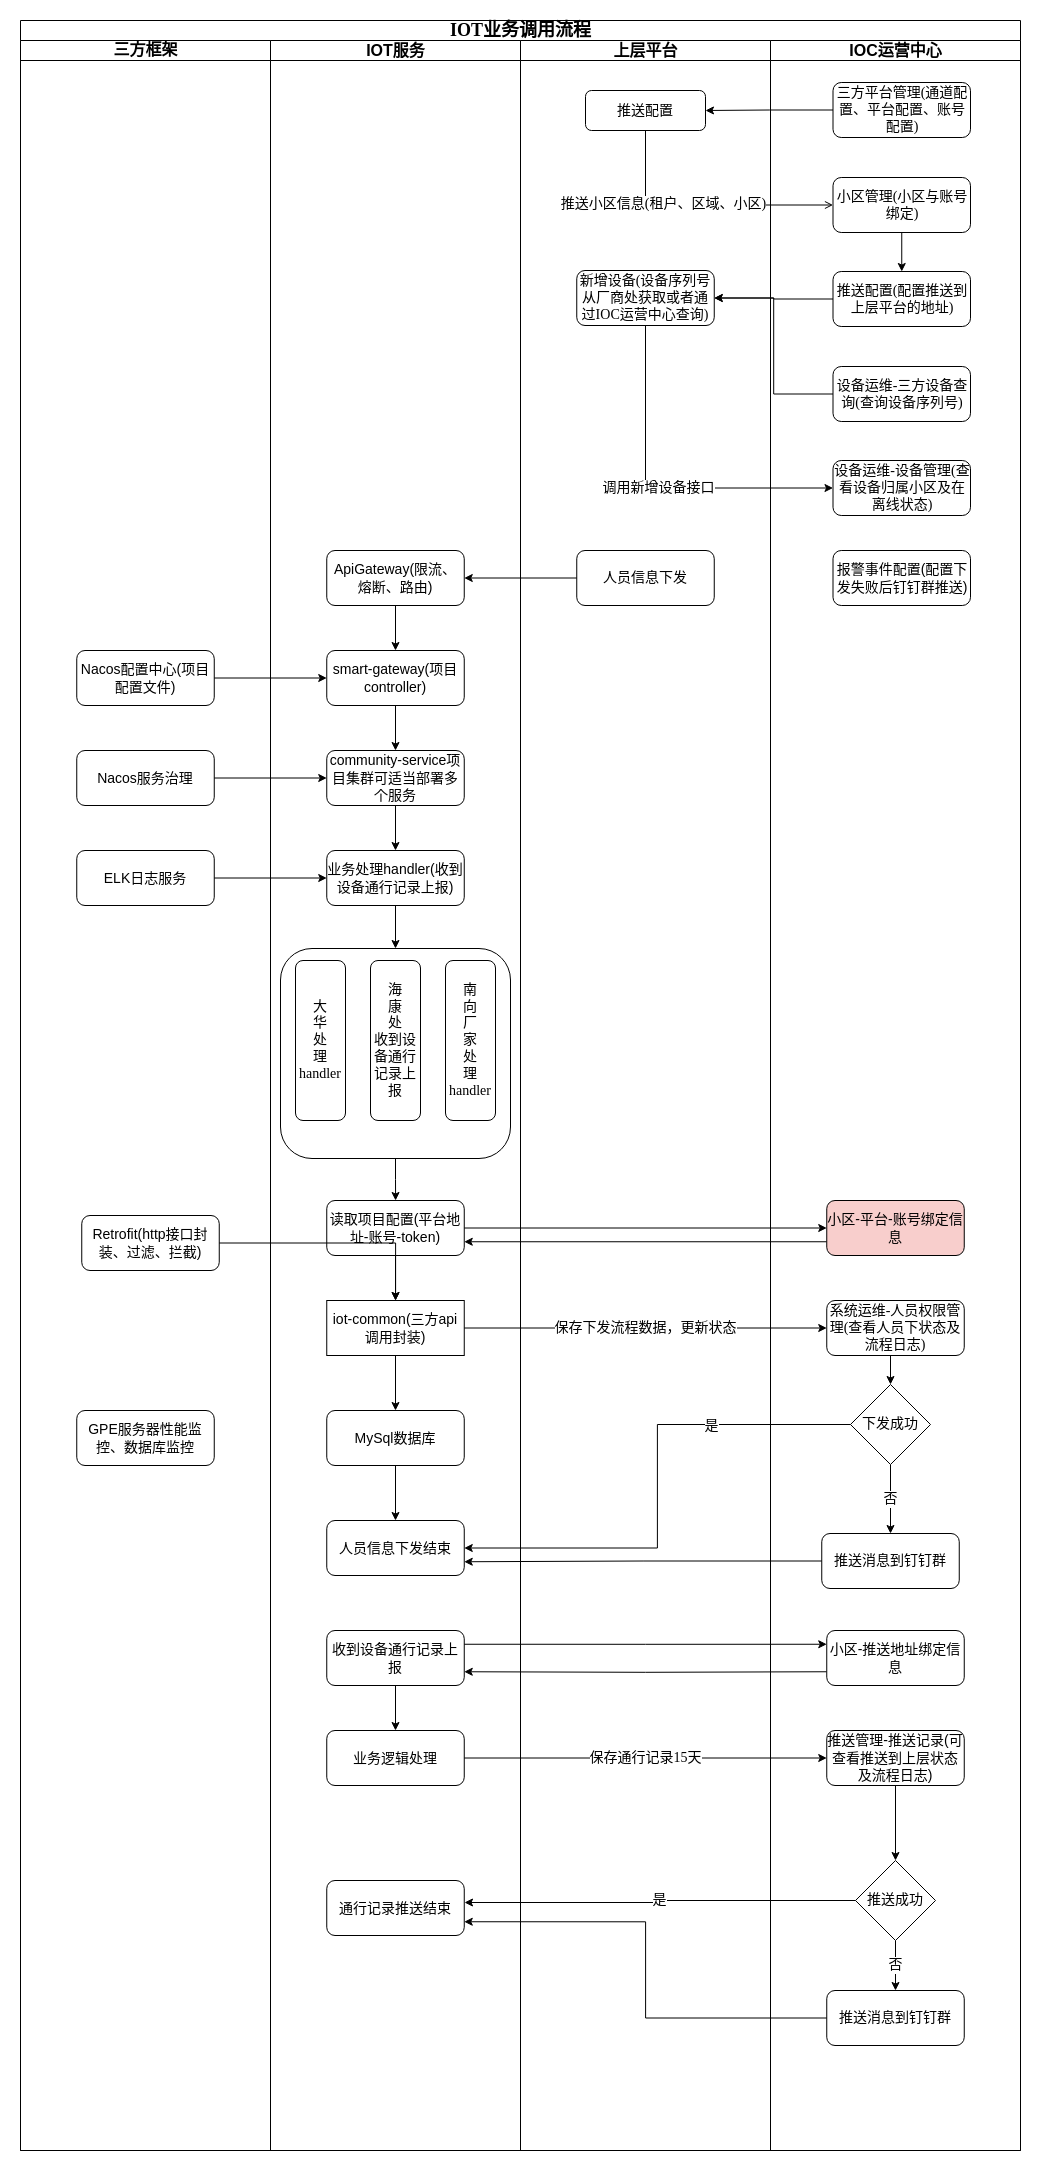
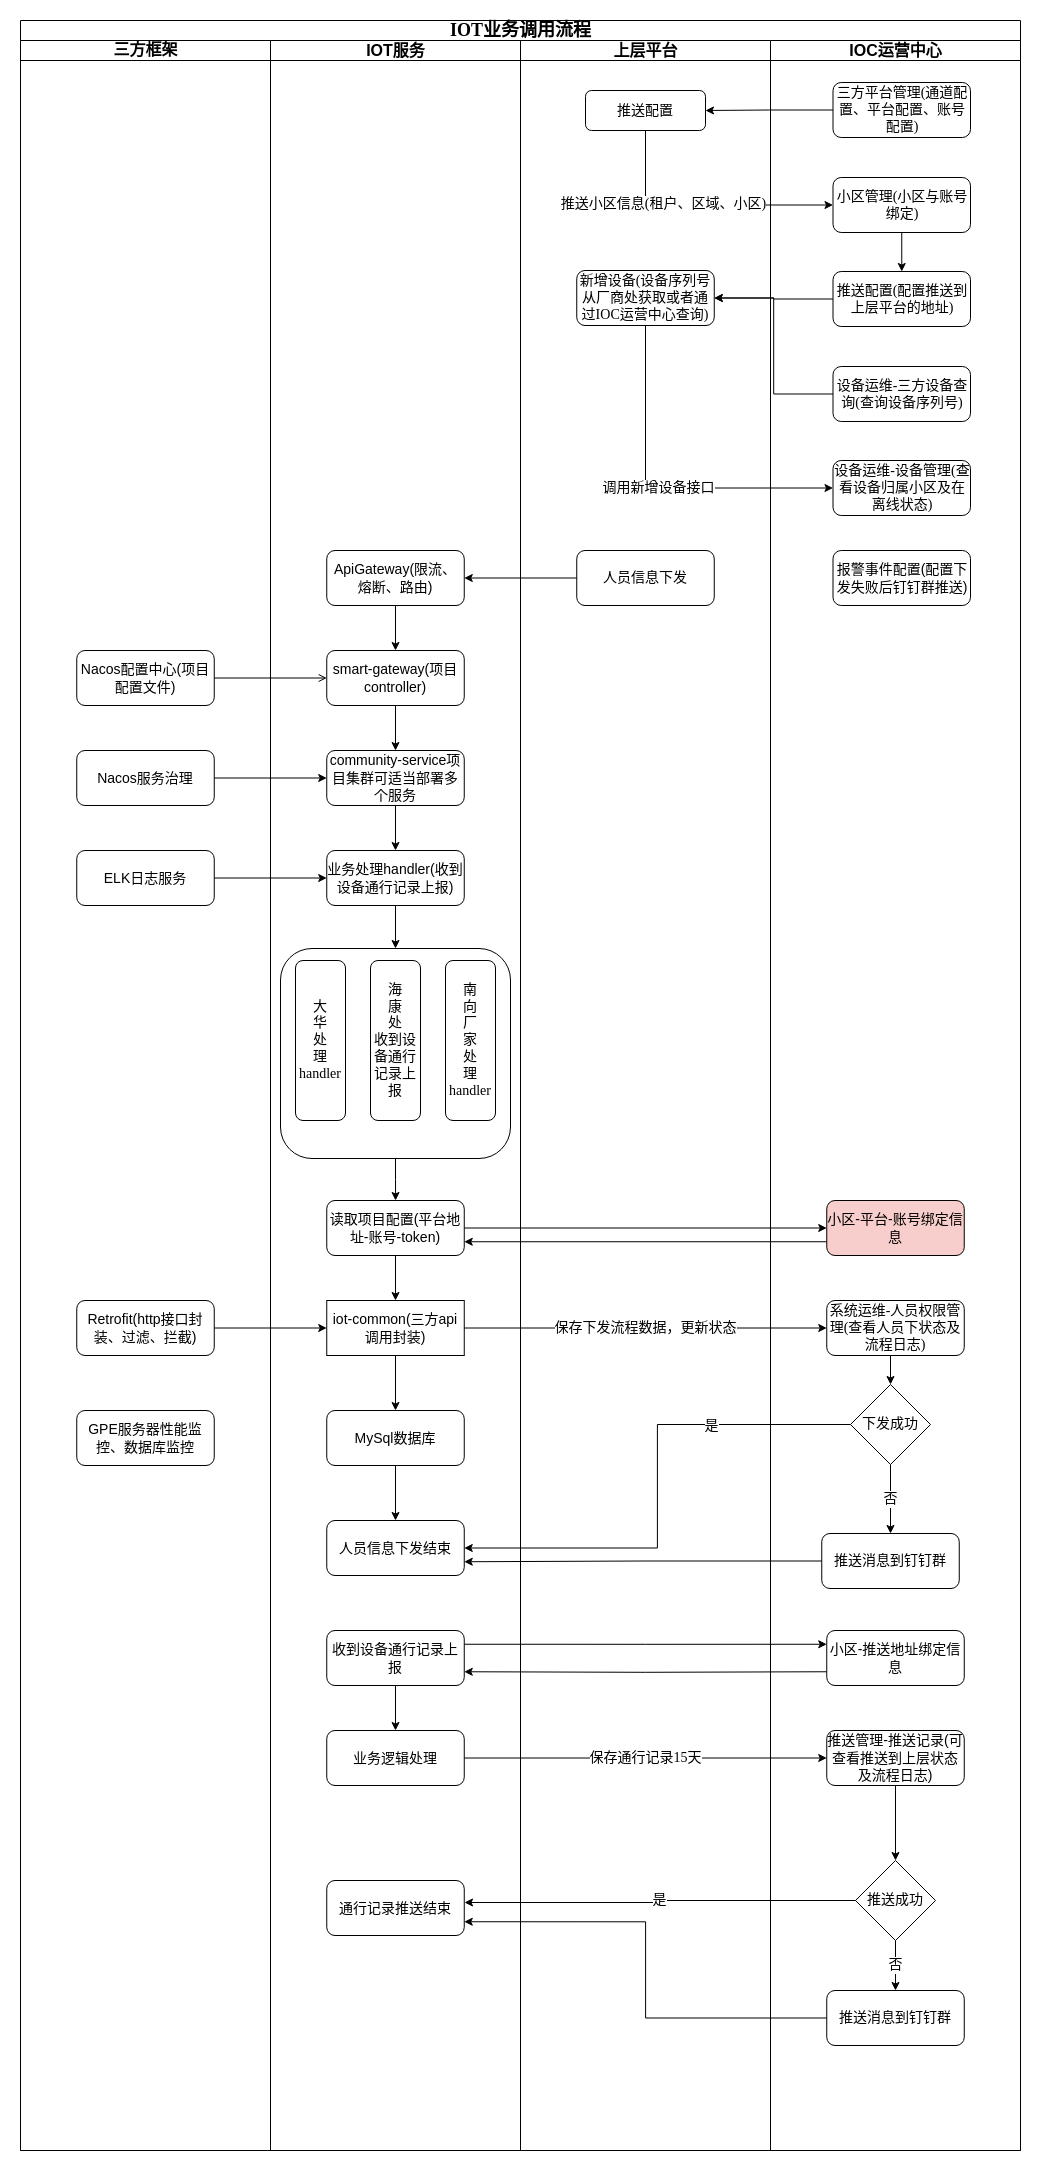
edge "推送配置" -> "小区管理(小区与账号绑定)": arrowhead open -> classic
edge "Nacos配置中心(项目配置文件)" -> "smart-gateway(项目controller)": arrowhead classic -> open
node "Retrofit(http接口封装、过滤、拦截)": moved (151, 1243) -> (146, 1328)
